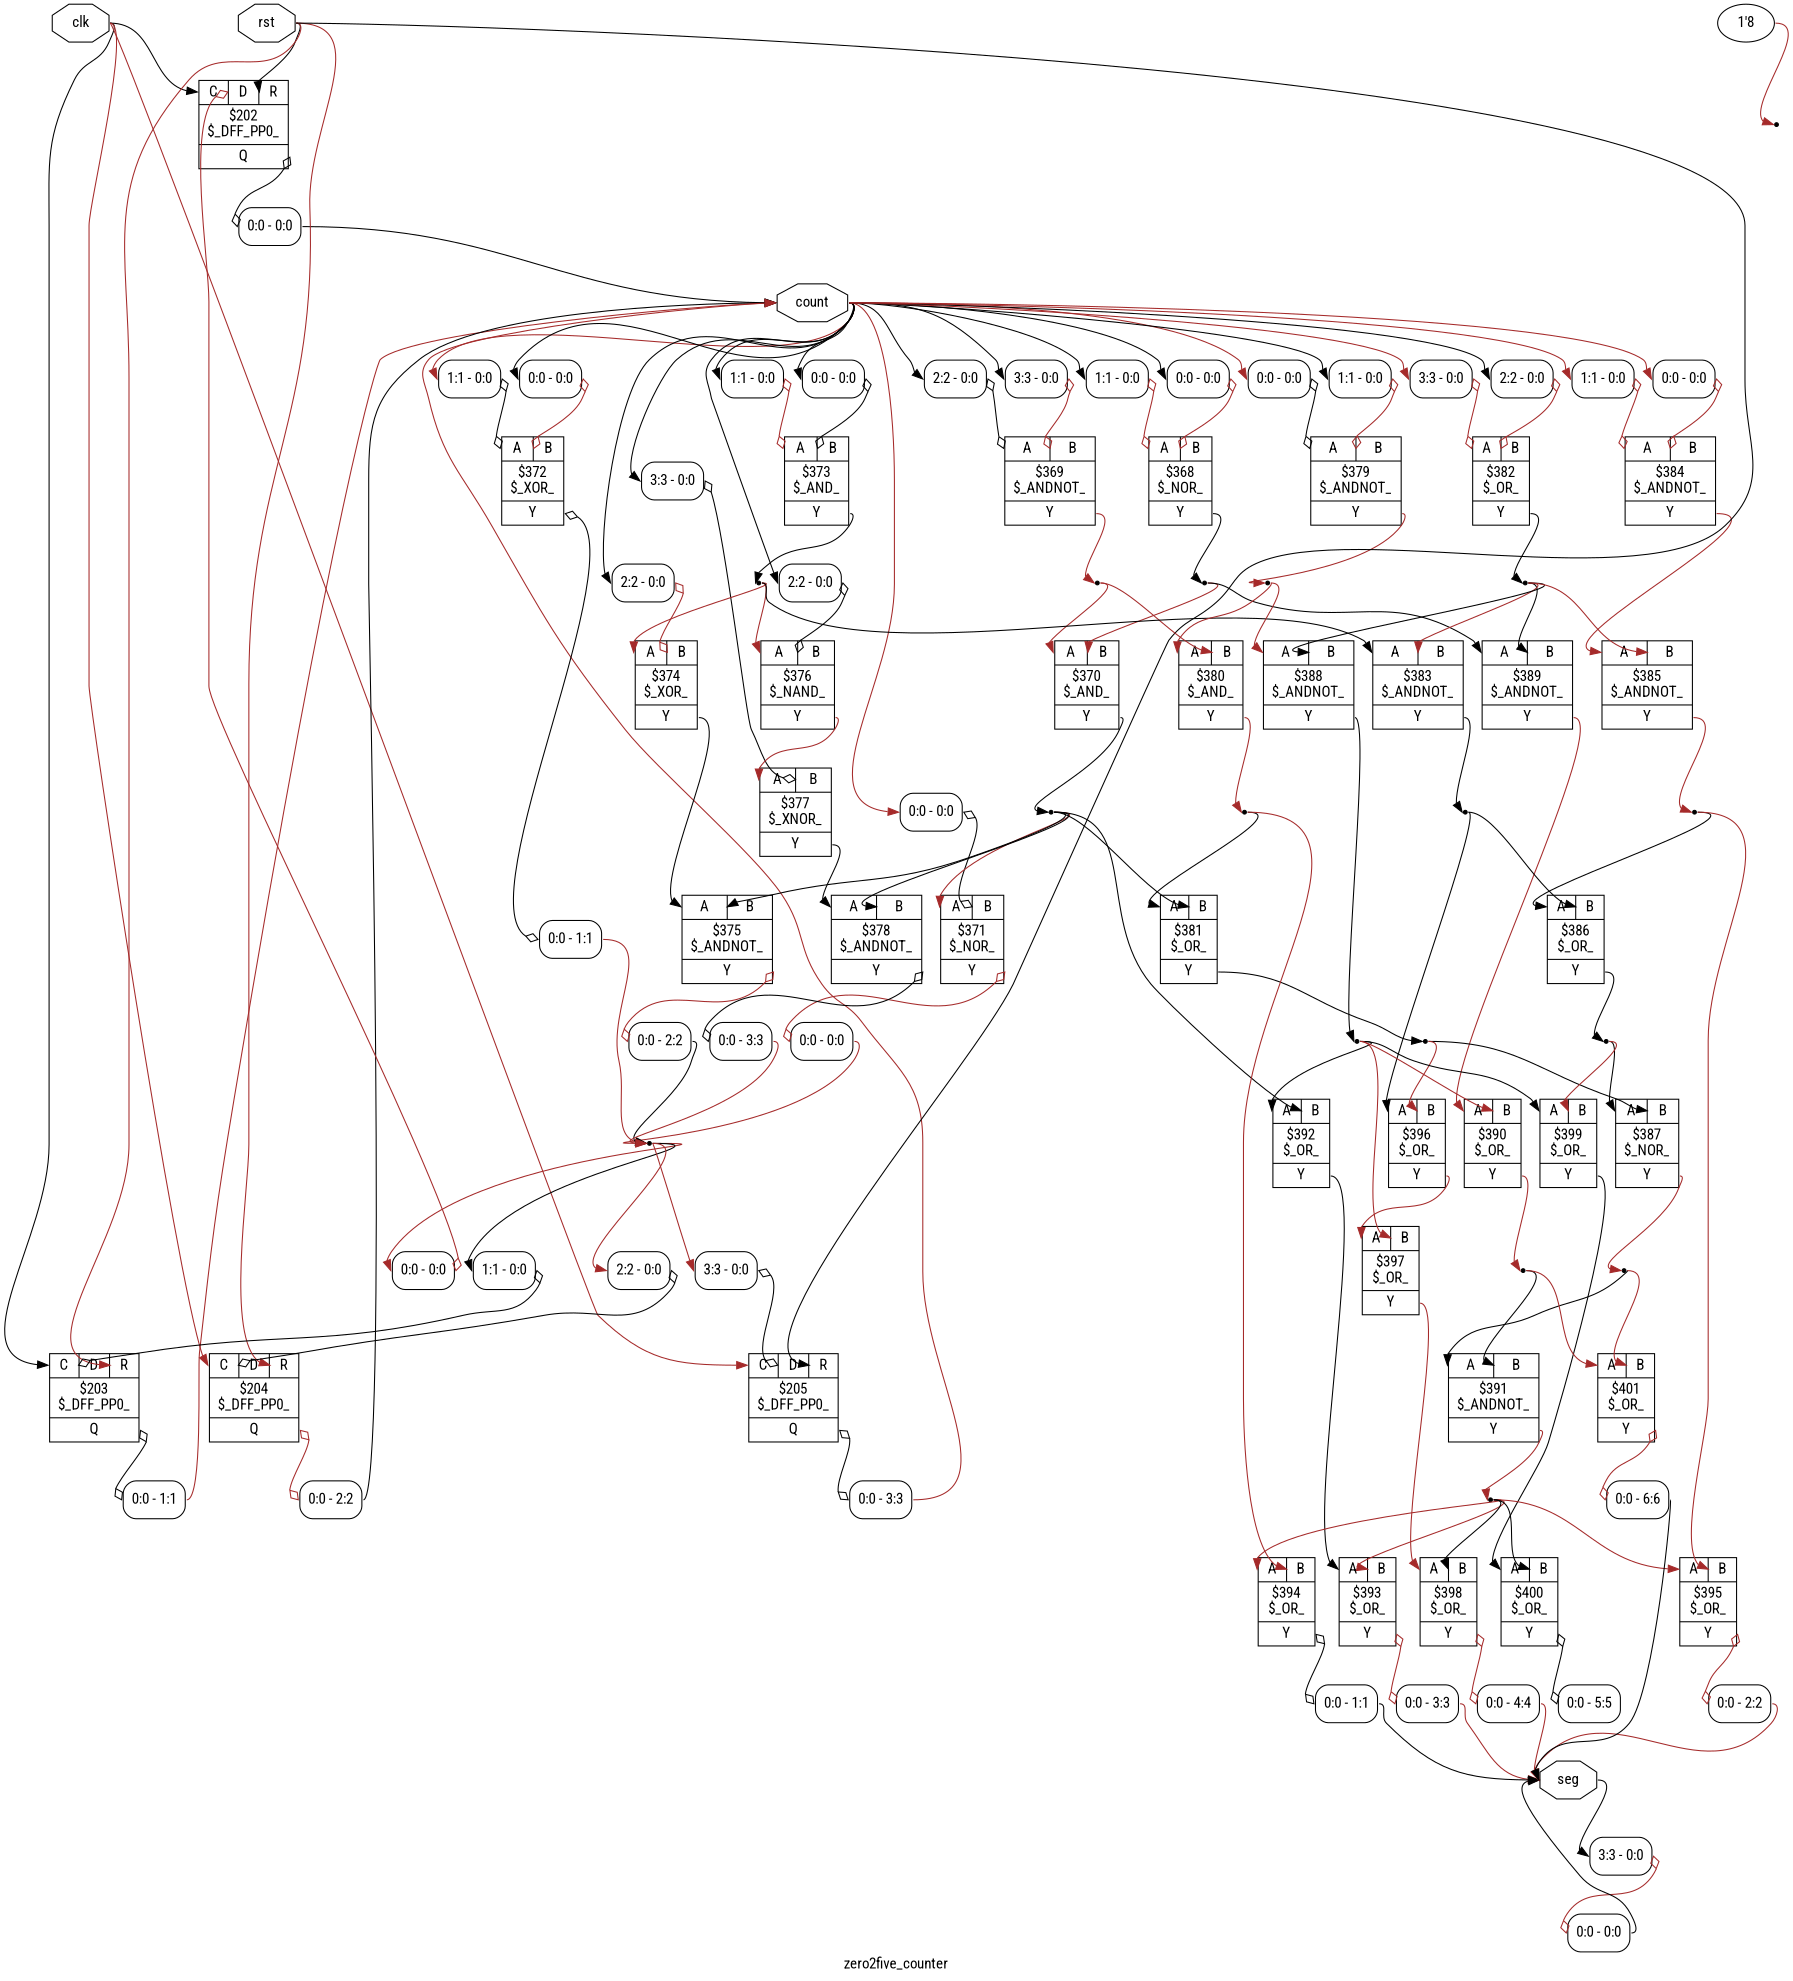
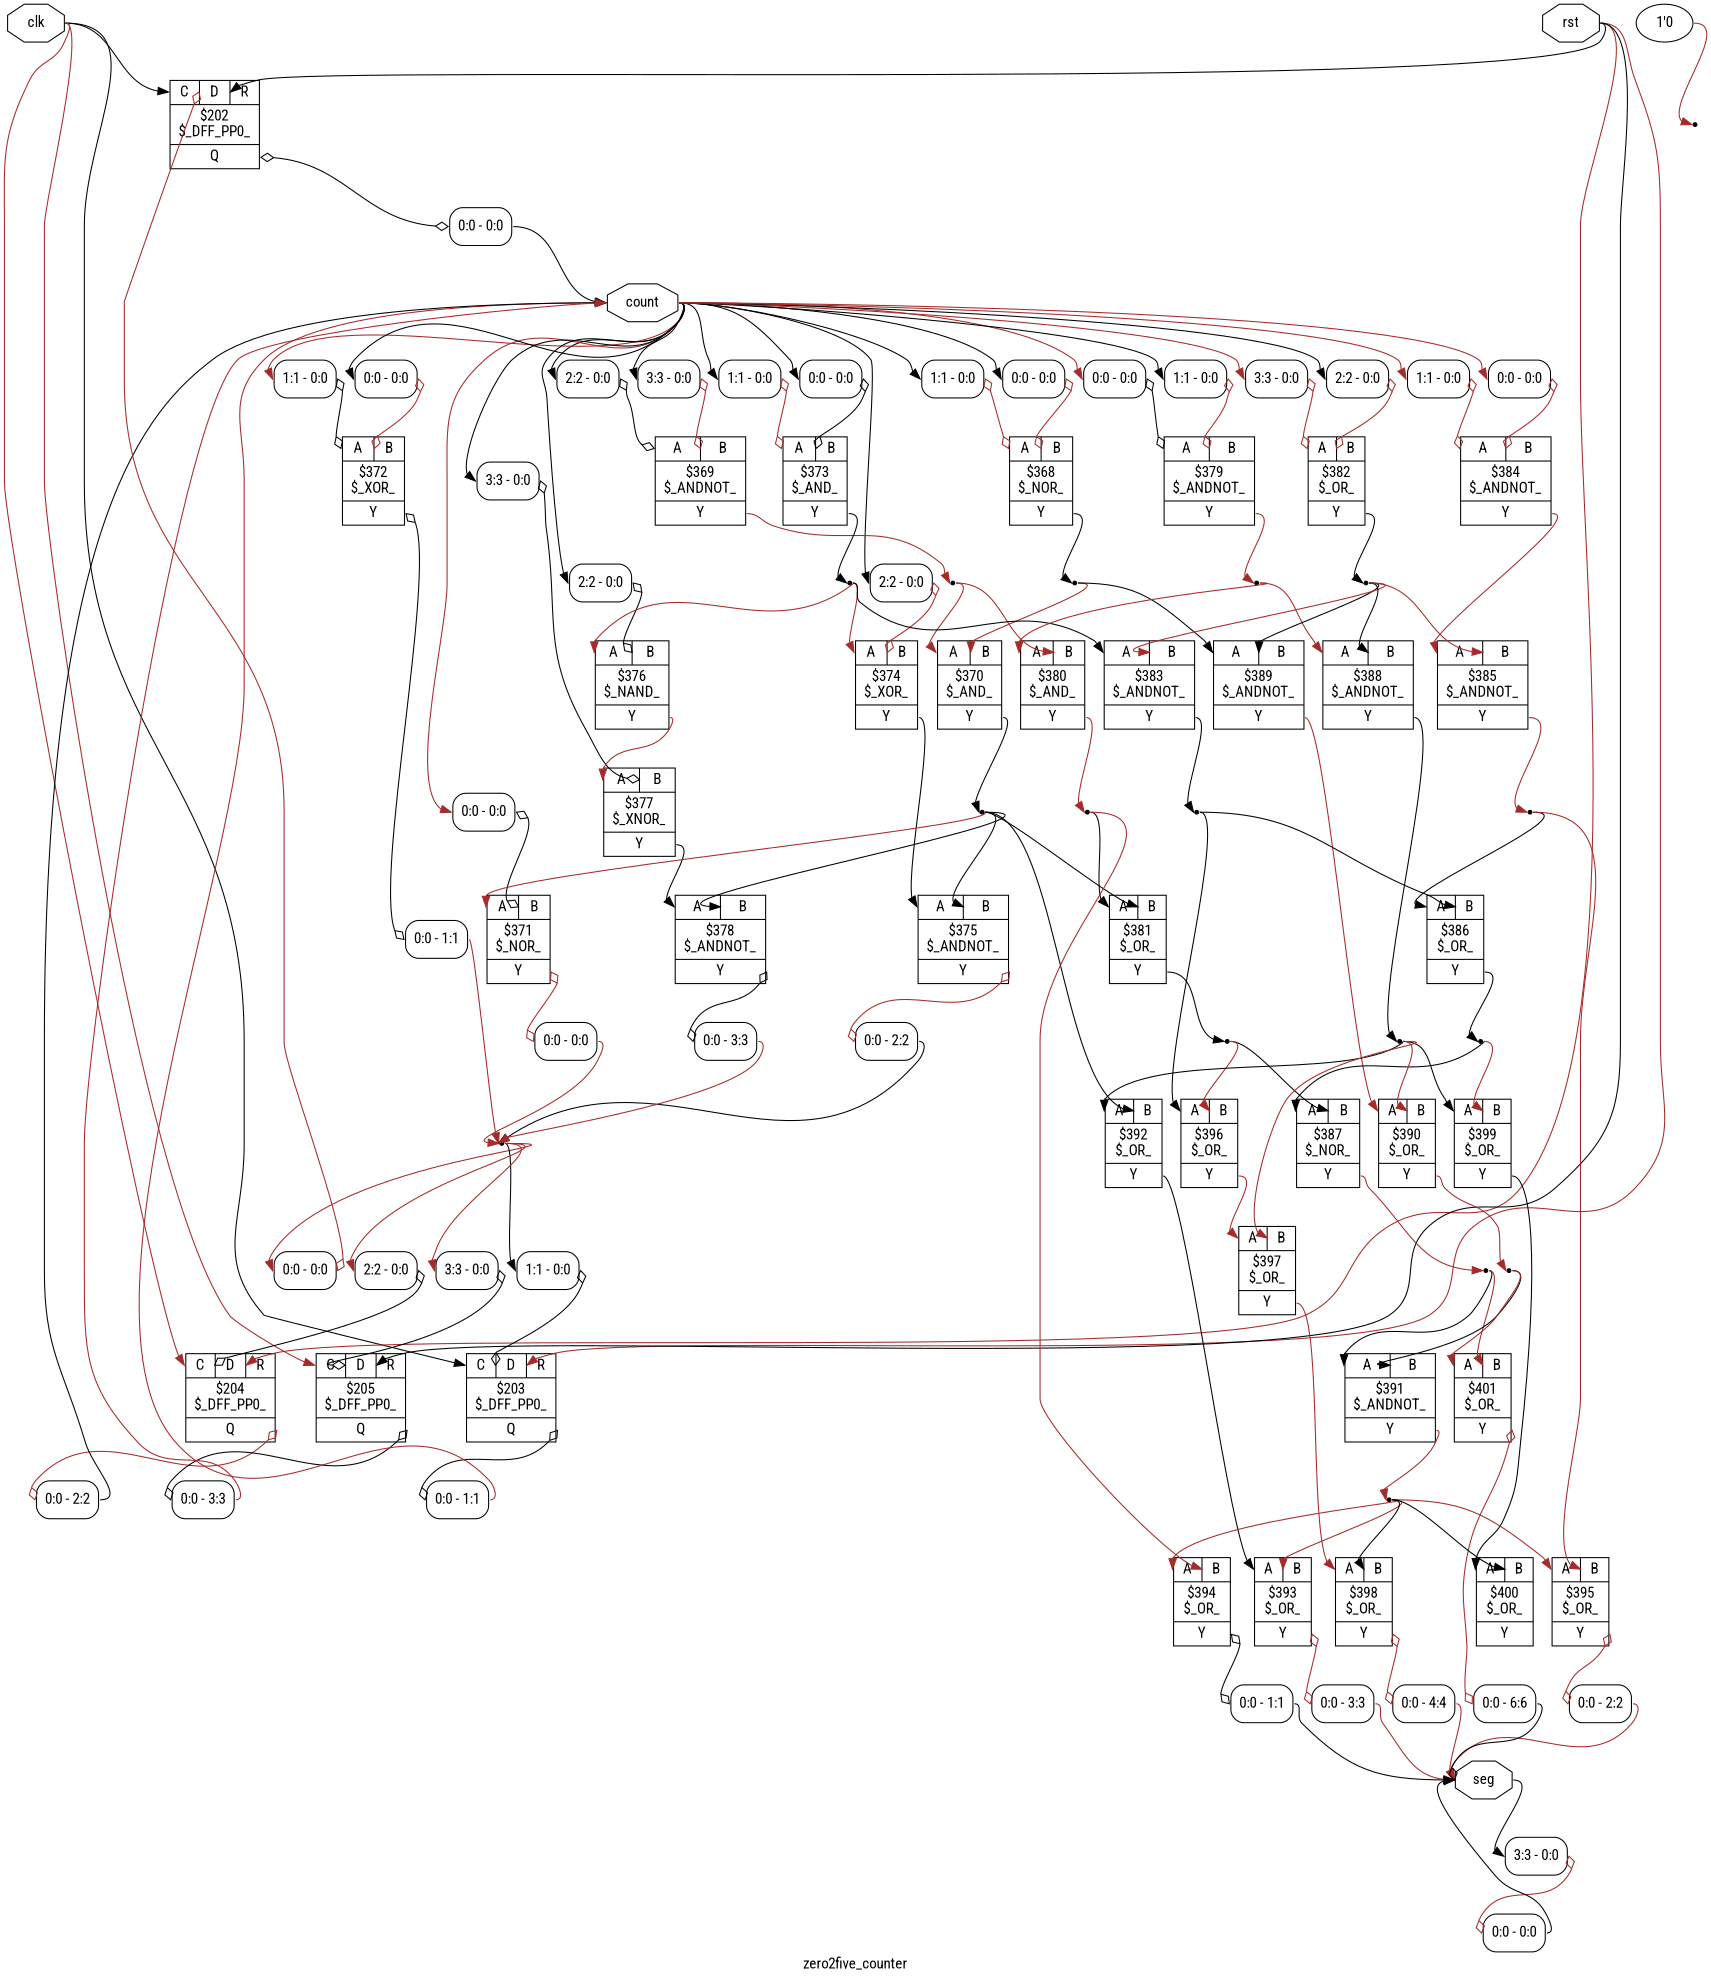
node "1'8": label "1'8" -> "1'0"
edge "0:0 - 6:6" -> "seg": arrowhead normal -> odiamond
node "0:0 - 5:5": removed
